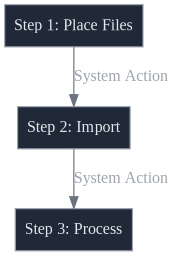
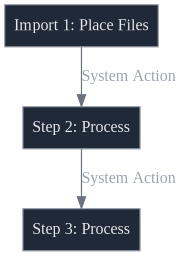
node "Step 1: Place Files": label "Step 1: Place Files" -> "Import 1: Place Files"
node "Step 2: Import": label "Step 2: Import" -> "Step 2: Process"
